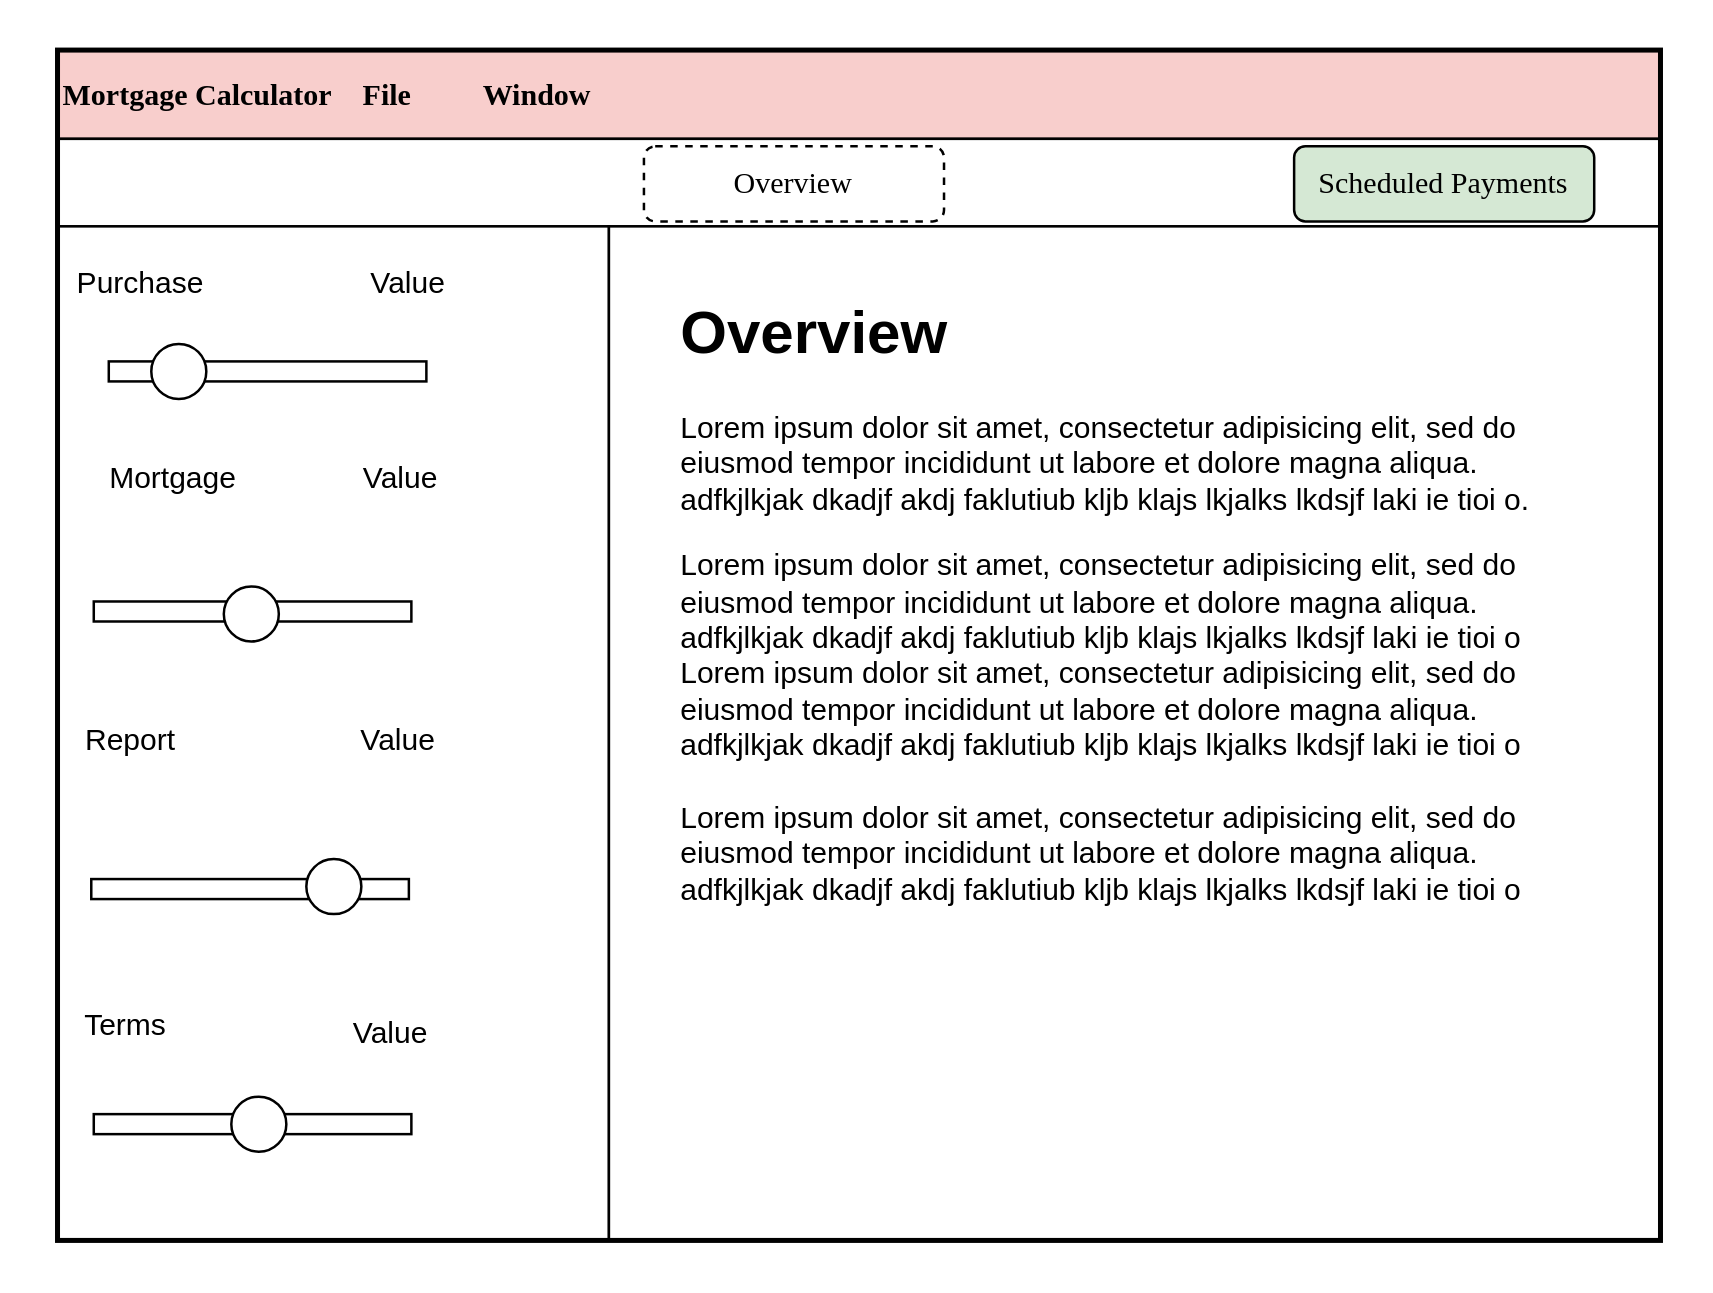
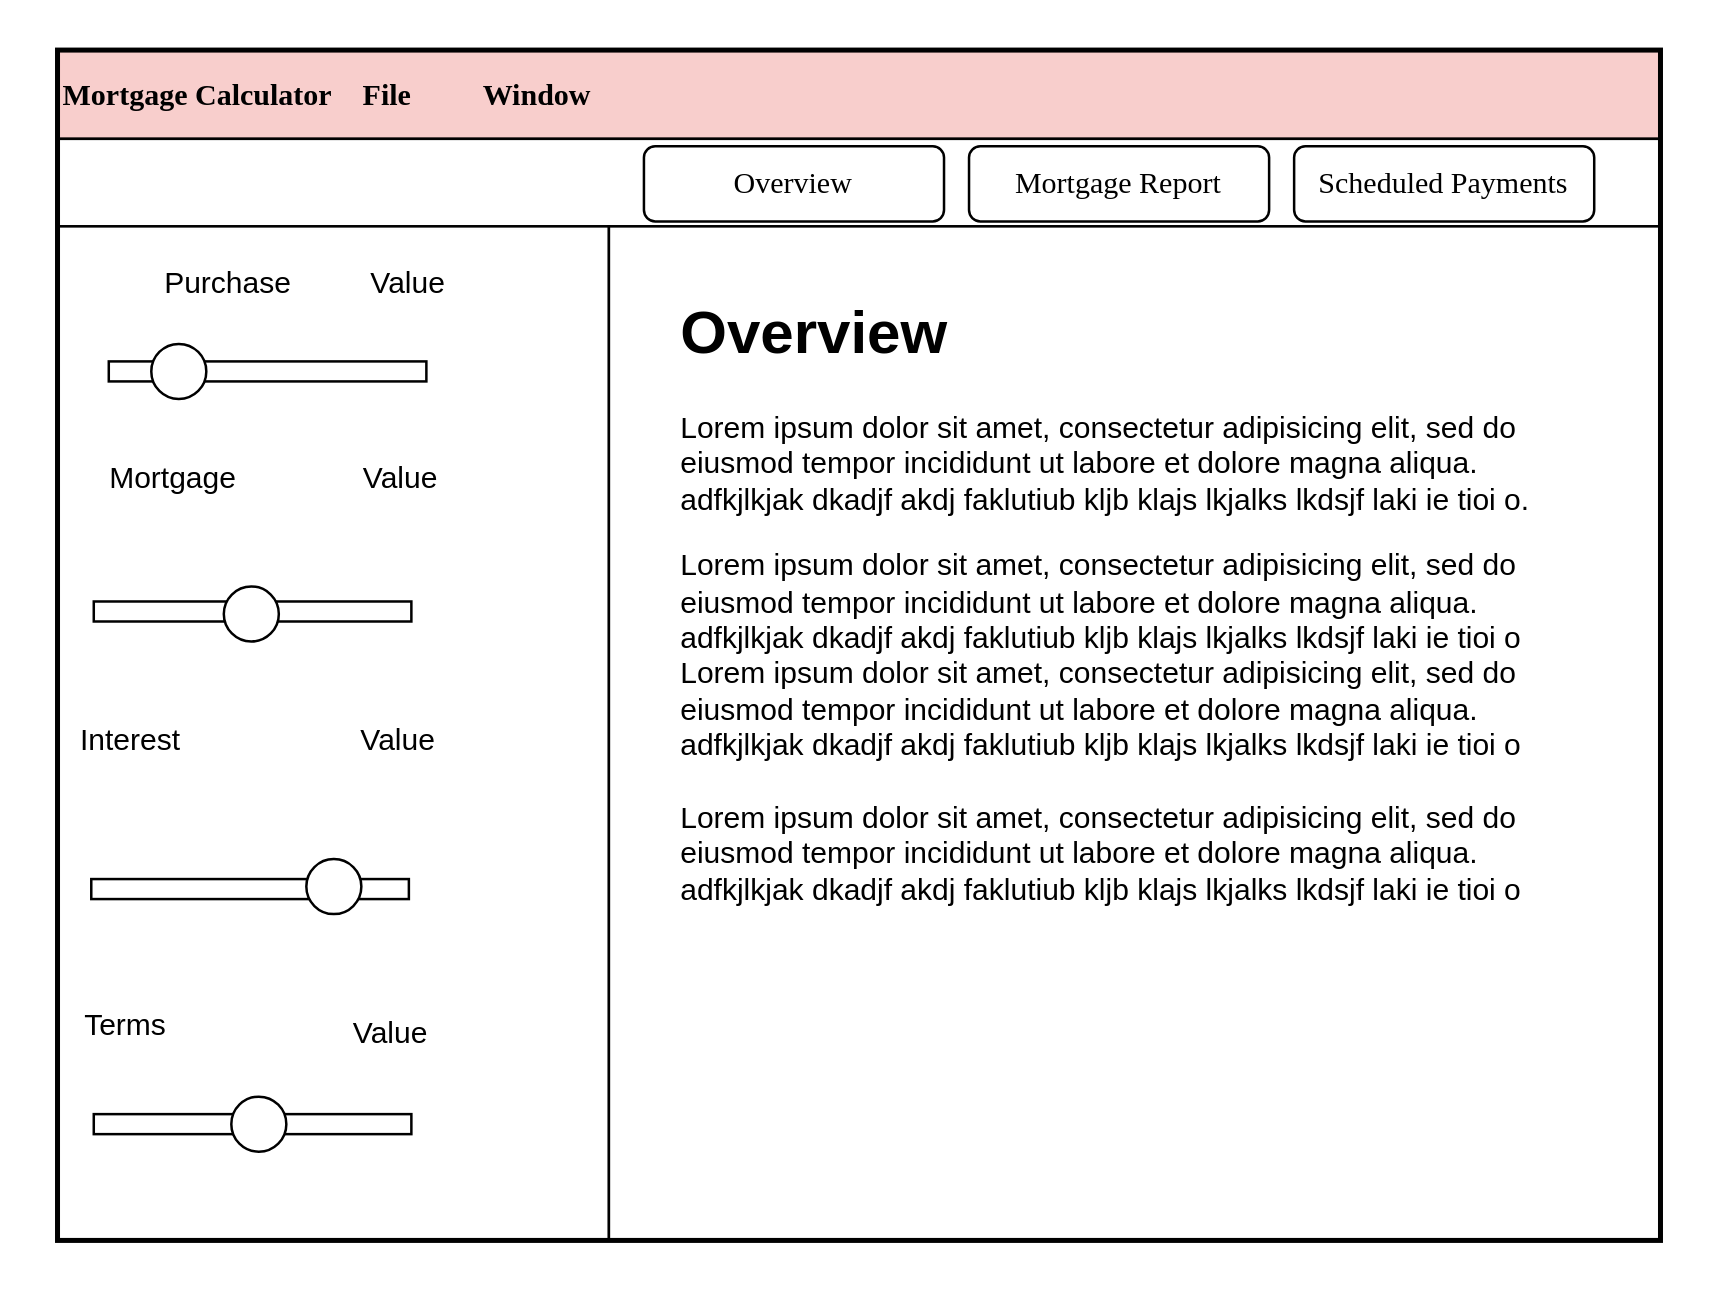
node "Overview": style dashed -> solid
node "Mortgage Report": added
node "Scheduled Payments": fillcolor #d5e8d4 -> #ffffff
node "Purchase": moved (141, 284) -> (229, 284)
node "Report": label "Report" -> "Interest"
